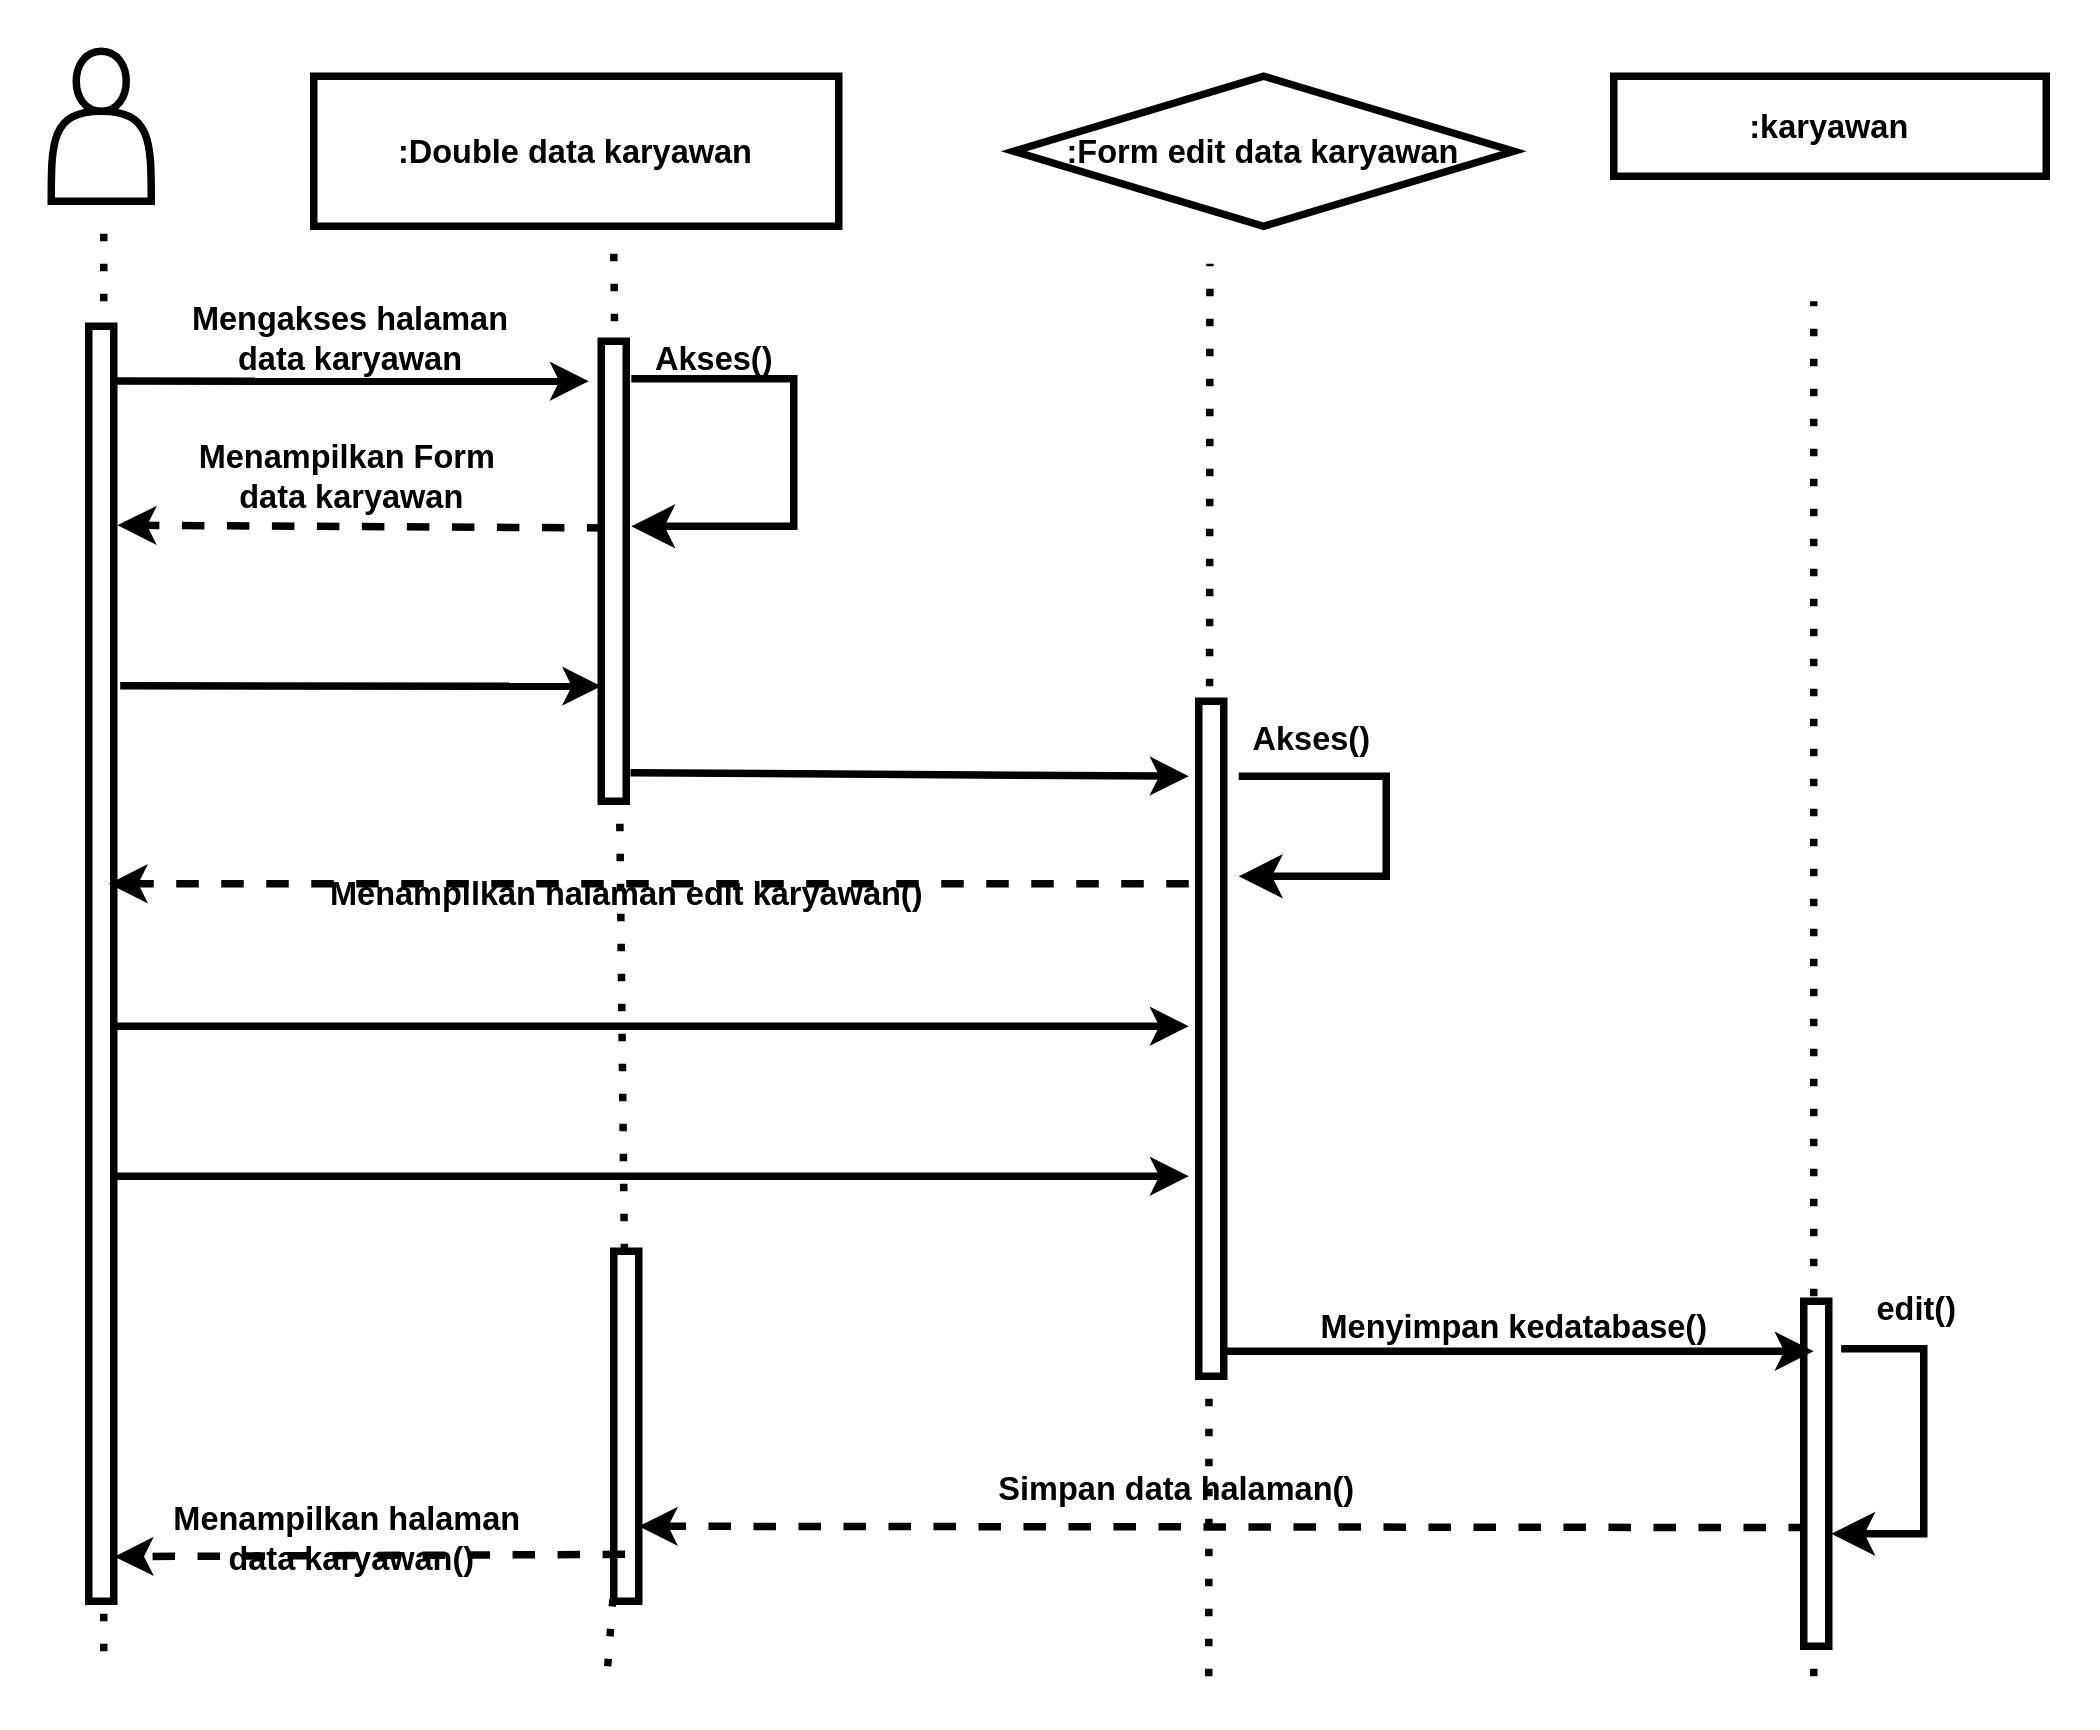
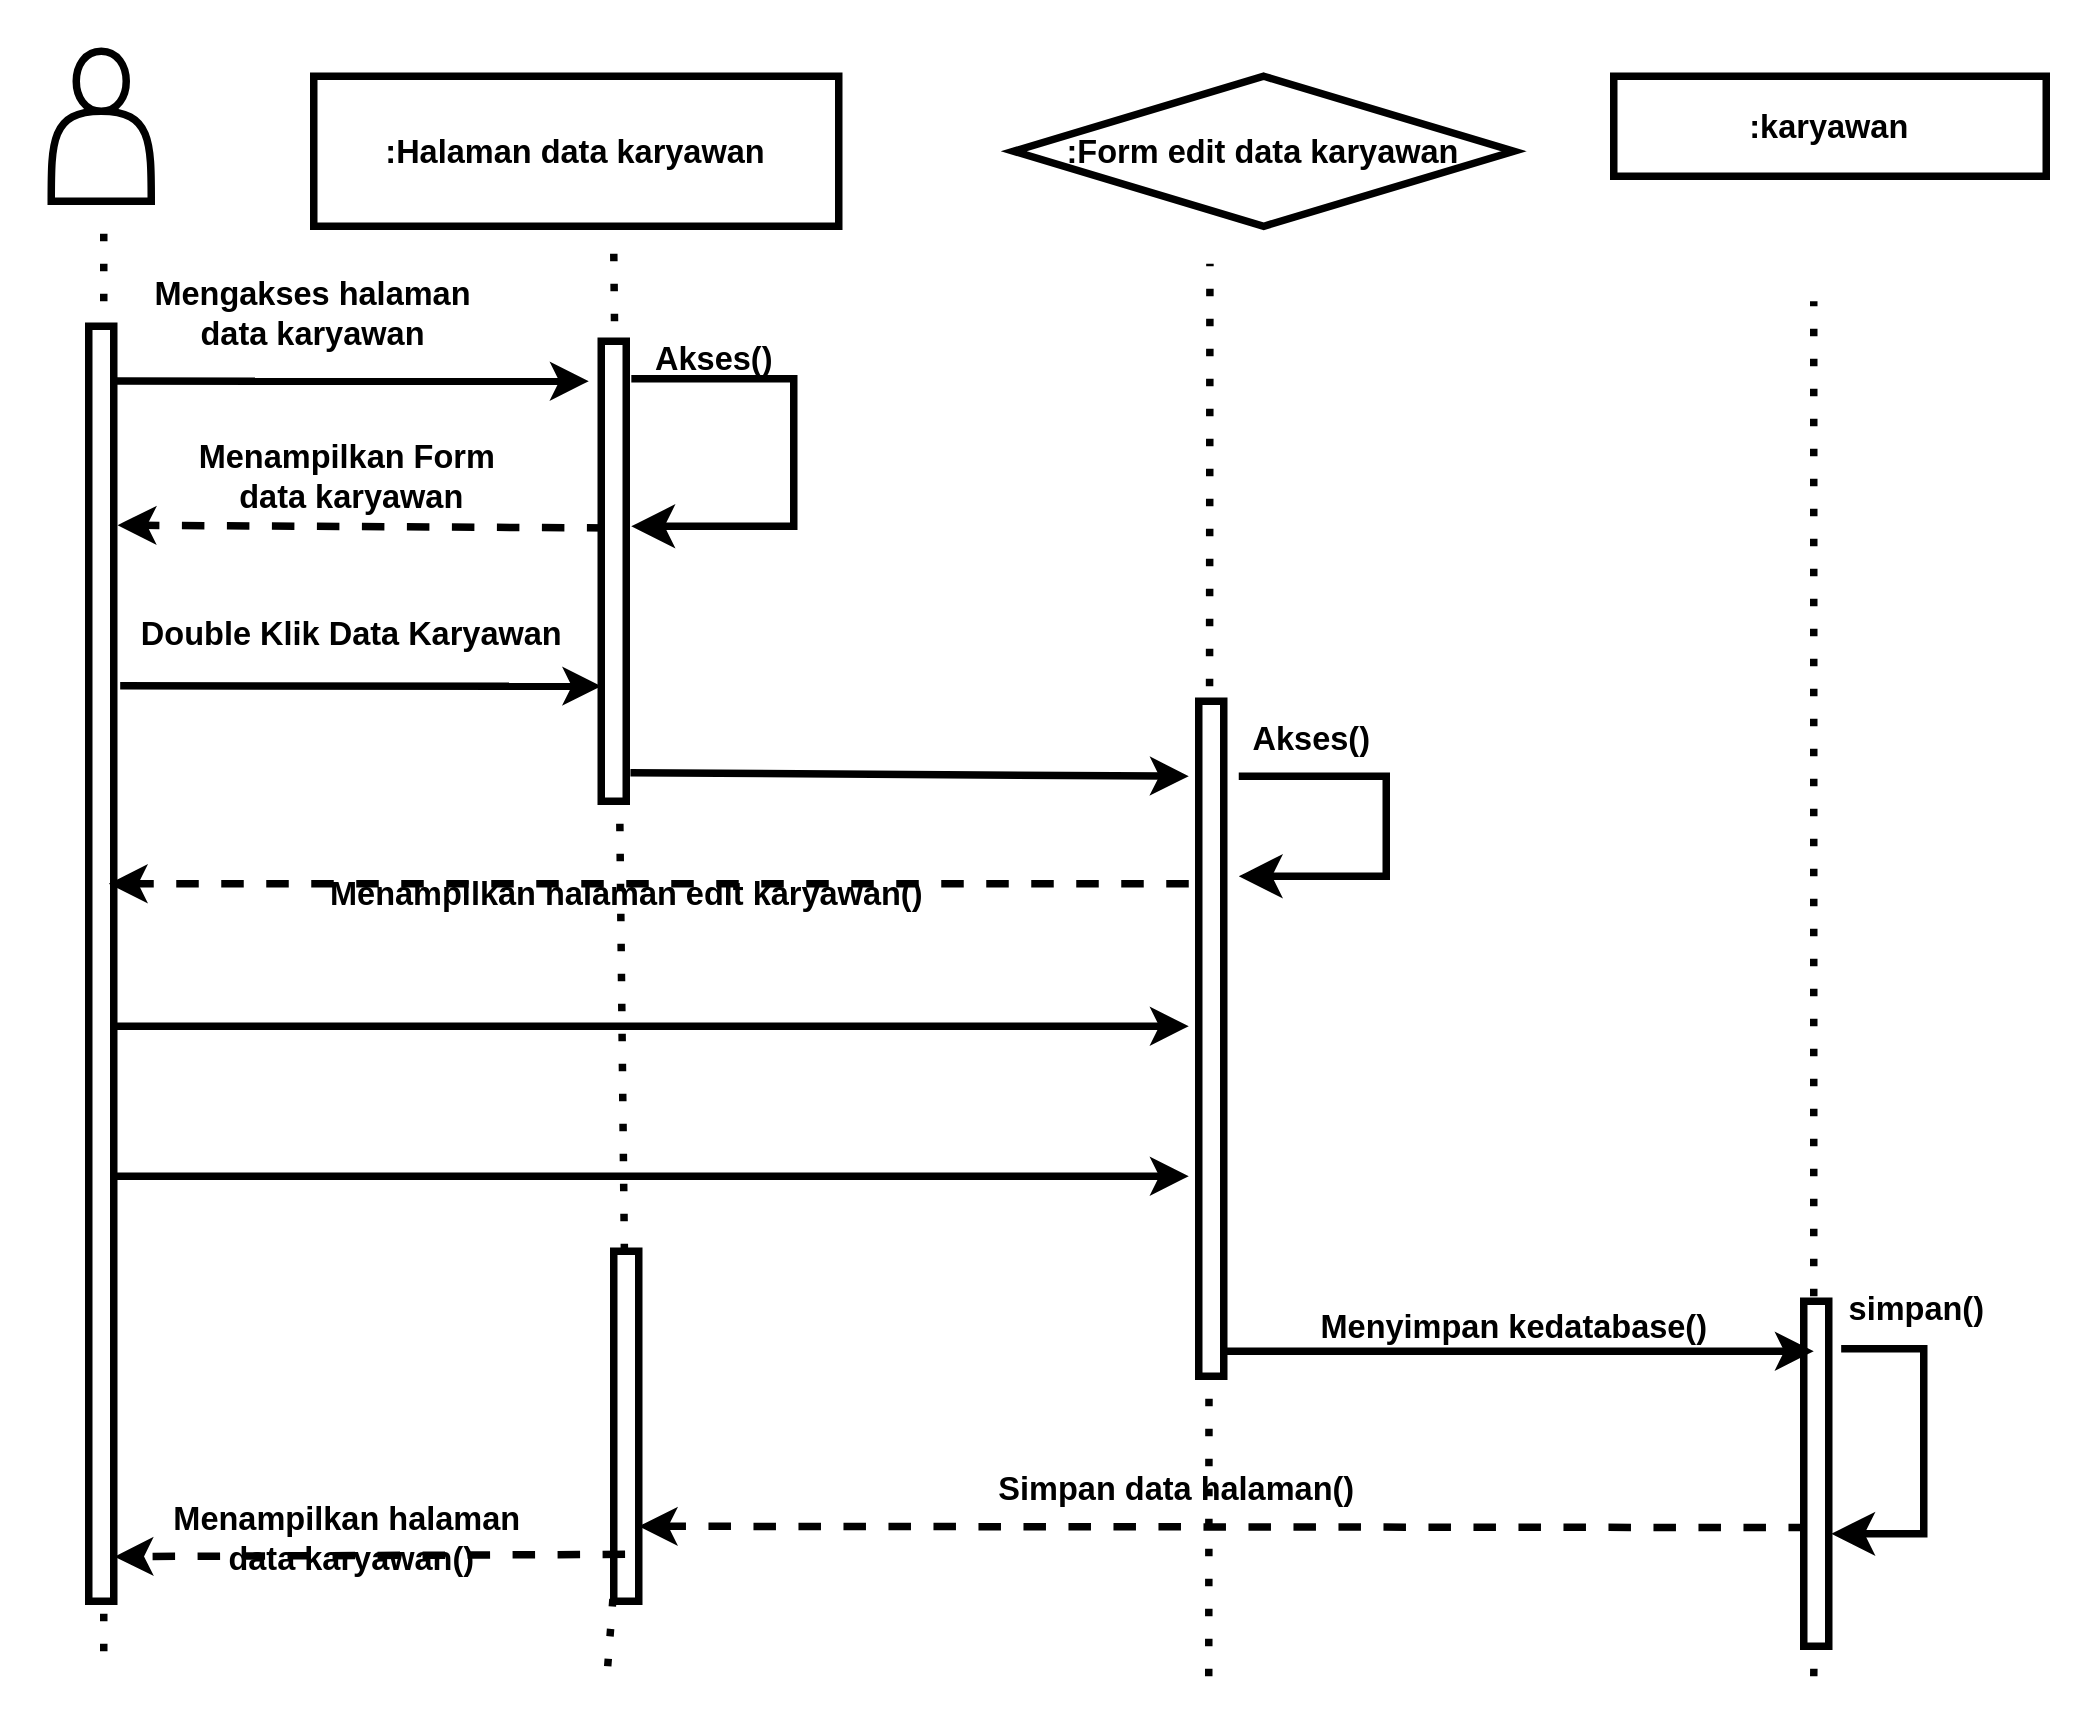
node ":Double data karyawan": label ":Double data karyawan" -> ":Halaman data karyawan"
node "Mengakses halaman data karyawan": moved (351, 339) -> (314, 314)
node "Double Klik Data Karyawan": added
node "edit()": label "edit()" -> "simpan()"
